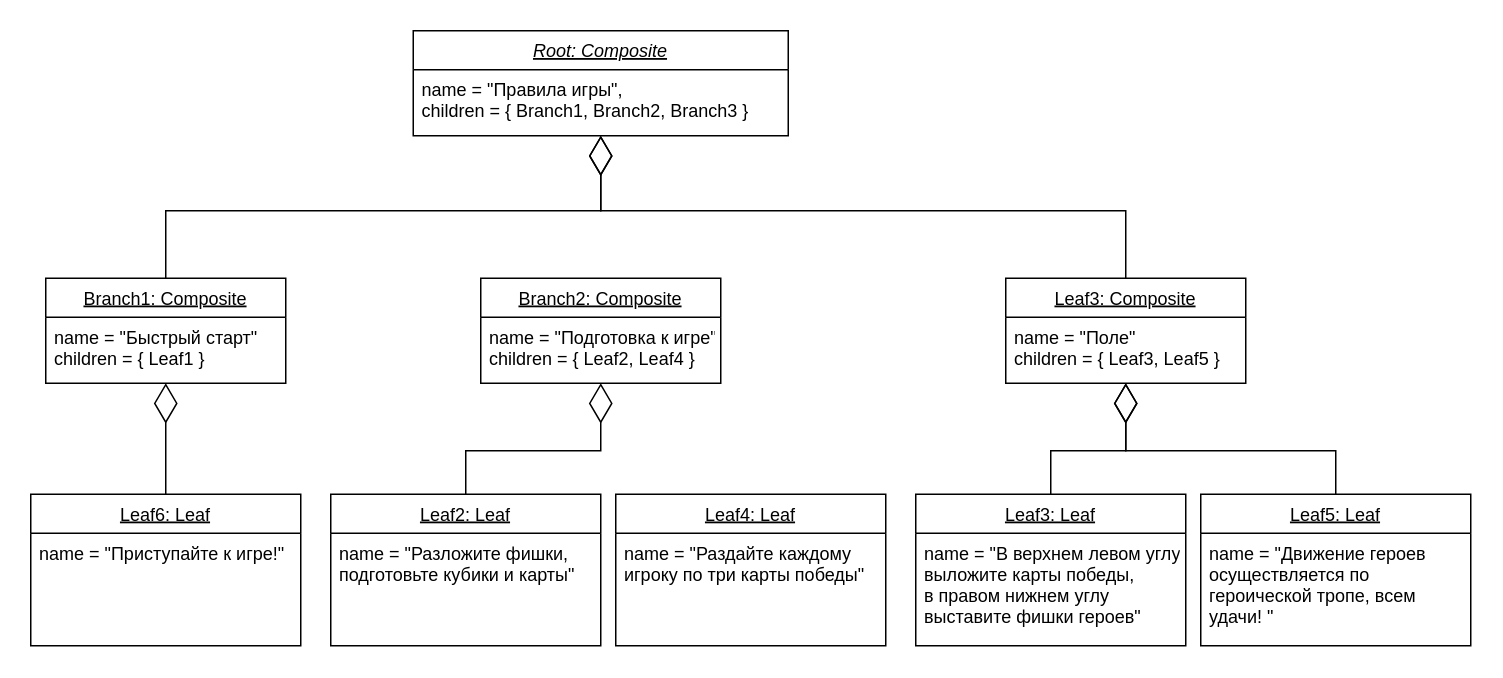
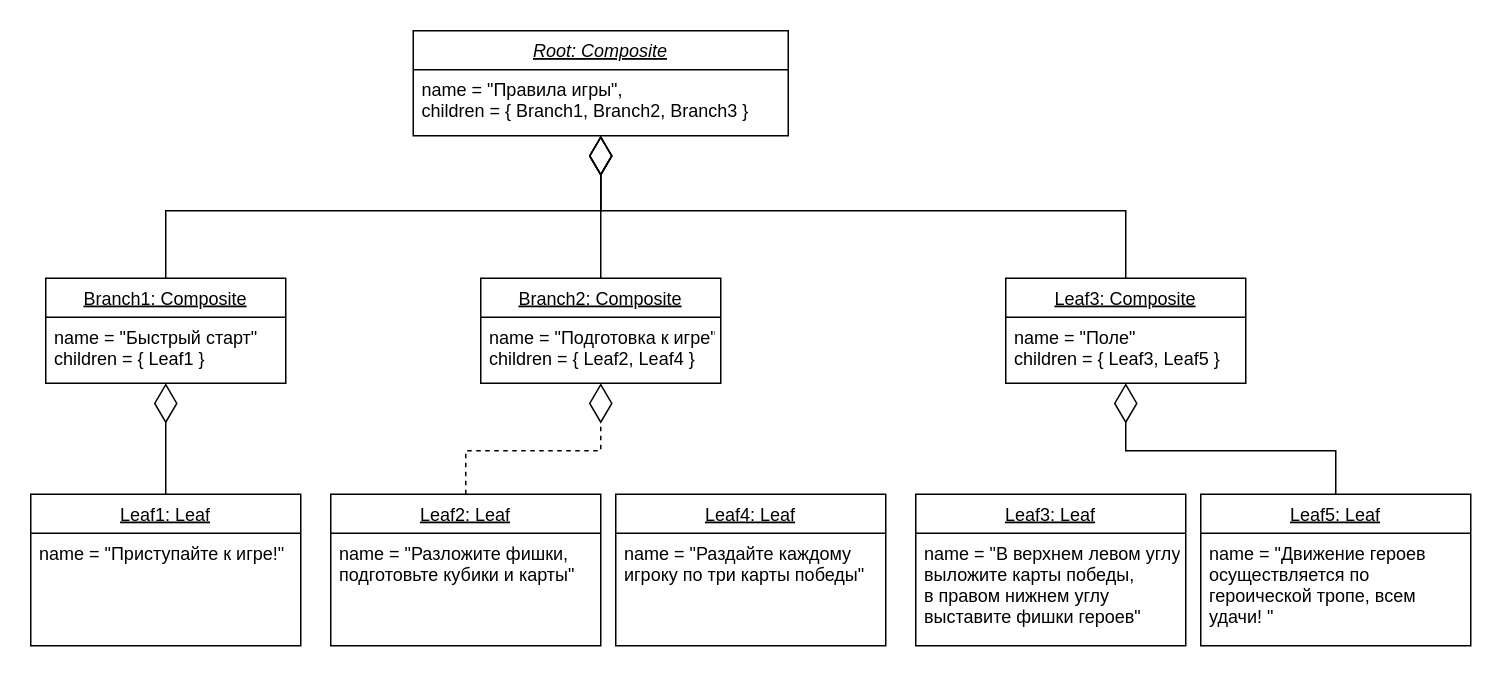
edge "Branch2: Composite" -> "Root: Composite": added
edge "Leaf2: Leaf" -> "Branch2: Composite": style solid -> dashed
edge "Leaf3: Leaf" -> "Leaf3: Composite": removed
node "Leaf6: Leaf": label "Leaf6: Leaf" -> "Leaf1: Leaf"
